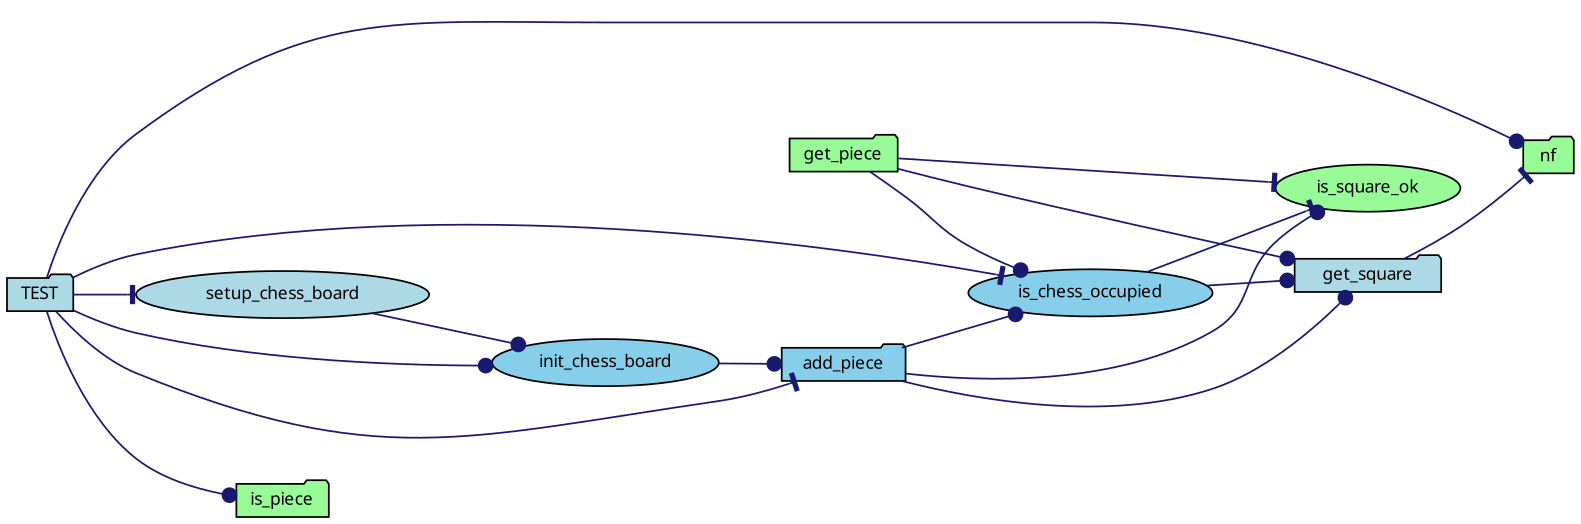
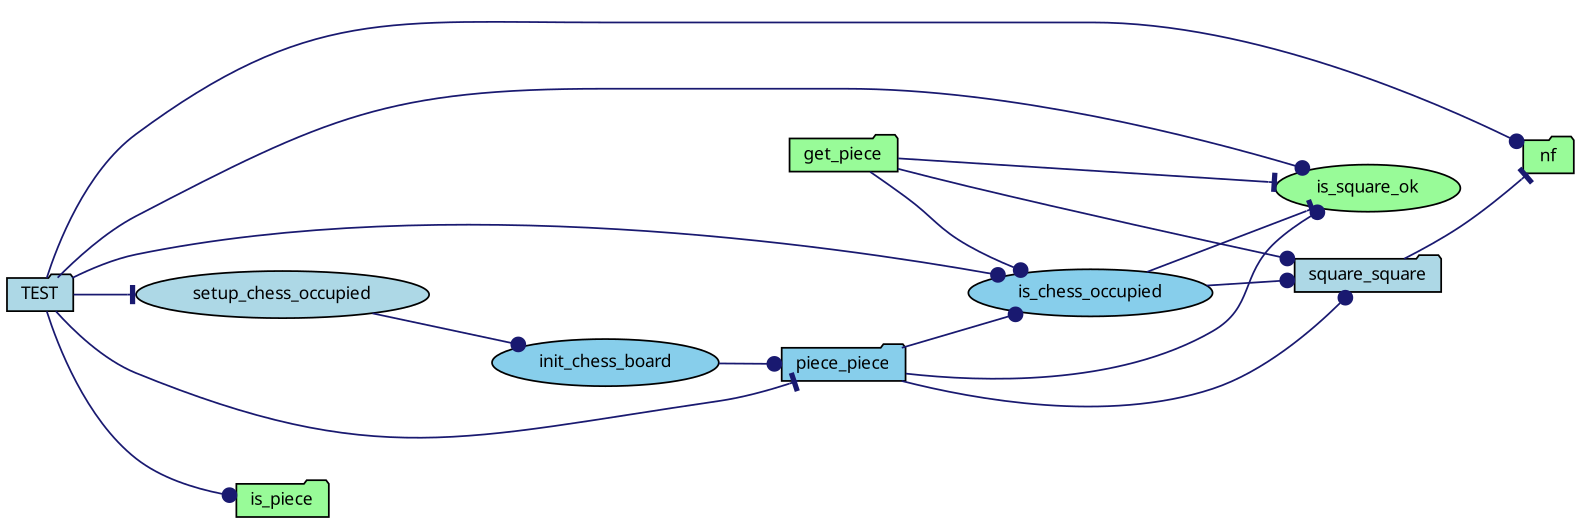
edge "TEST" -> "is_chess_occupied": arrowhead tee -> dot
node "get_square": label "get_square" -> "square_square"
node "setup_chess_board": label "setup_chess_board" -> "setup_chess_occupied"
edge "TEST" -> "init_chess_board": now "TEST" -> "is_square_ok"
node "add_piece": label "add_piece" -> "piece_piece"
